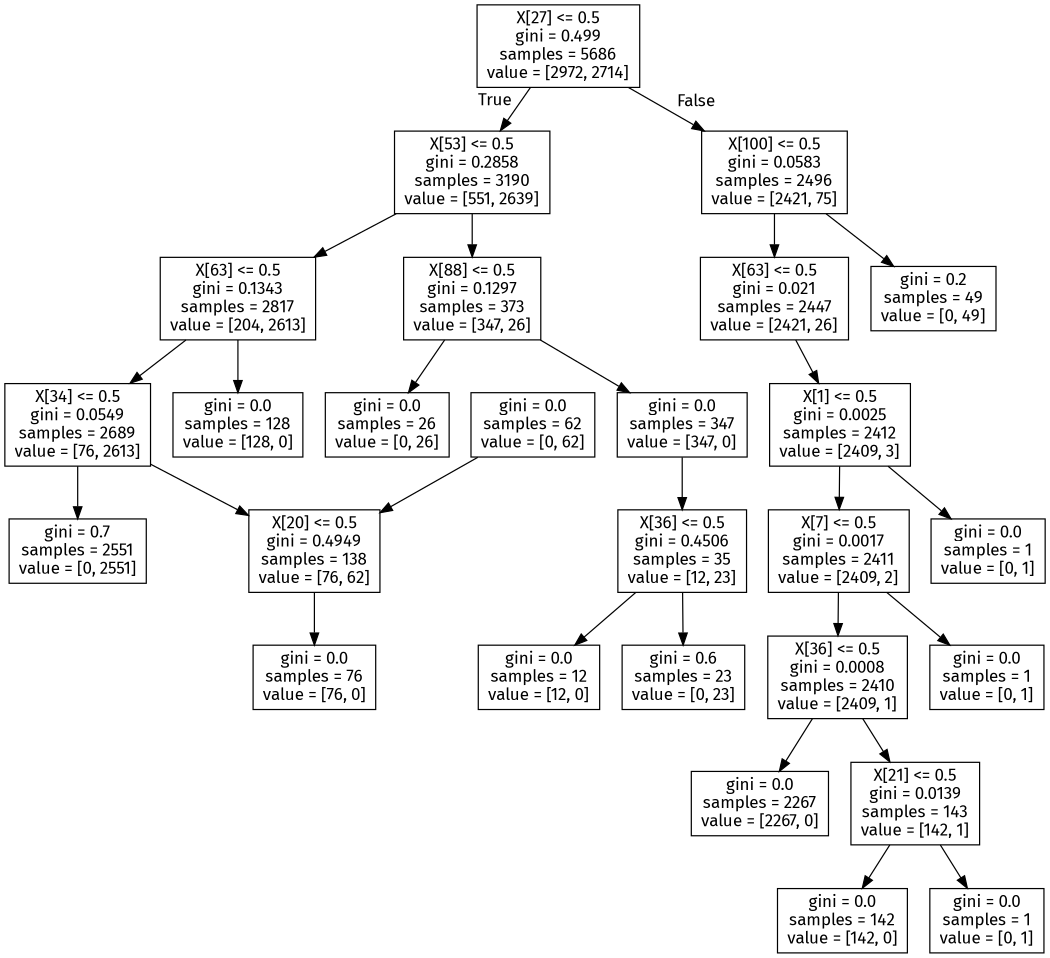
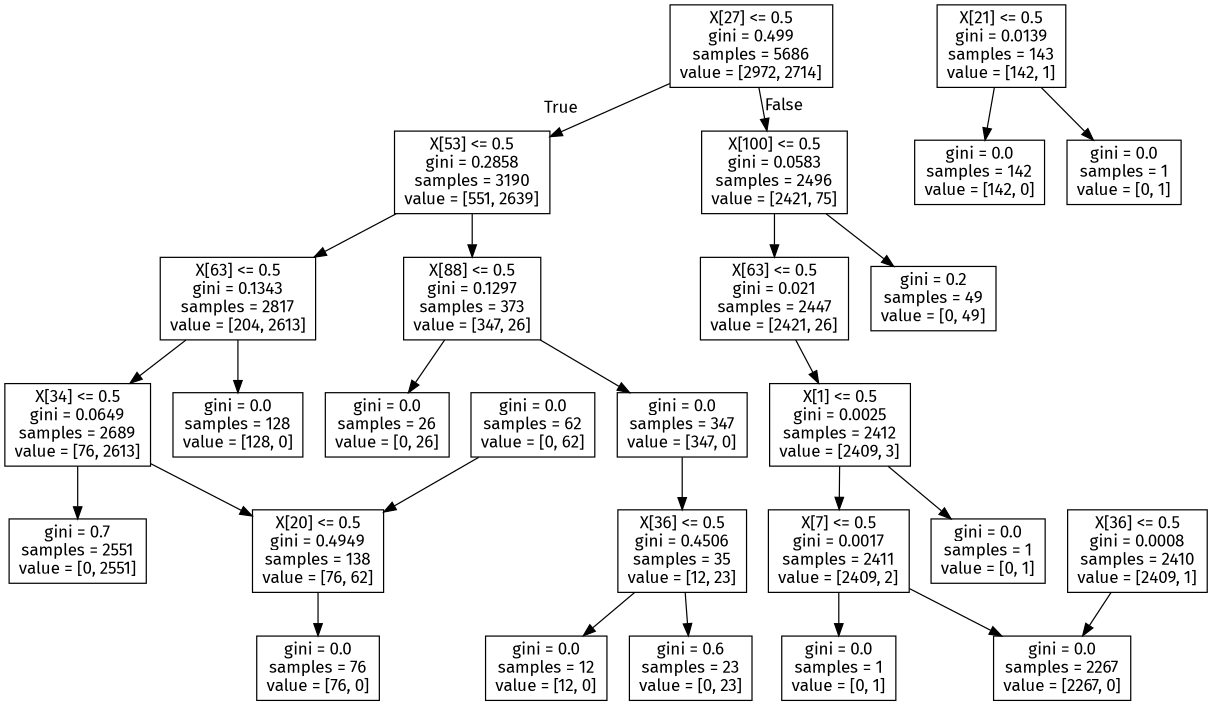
node "X[34] <= 0.5 gini = 0.0549 samples = 2689 value = [76, 2613]": label "X[34] <= 0.5 gini = 0.0549 samples = 2689 value = [76, 2613]" -> "X[34] <= 0.5 gini = 0.0649 samples = 2689 value = [76, 2613]"
edge "X[7] <= 0.5 gini = 0.0017 samples = 2411 value = [2409, 2]" -> "X[36] <= 0.5 gini = 0.0008 samples = 2410 value = [2409, 1]": now "X[7] <= 0.5 gini = 0.0017 samples = 2411 value = [2409, 2]" -> "gini = 0.0 samples = 2267 value = [2267, 0]"
edge "X[36] <= 0.5 gini = 0.0008 samples = 2410 value = [2409, 1]" -> "X[21] <= 0.5 gini = 0.0139 samples = 143 value = [142, 1]": removed
